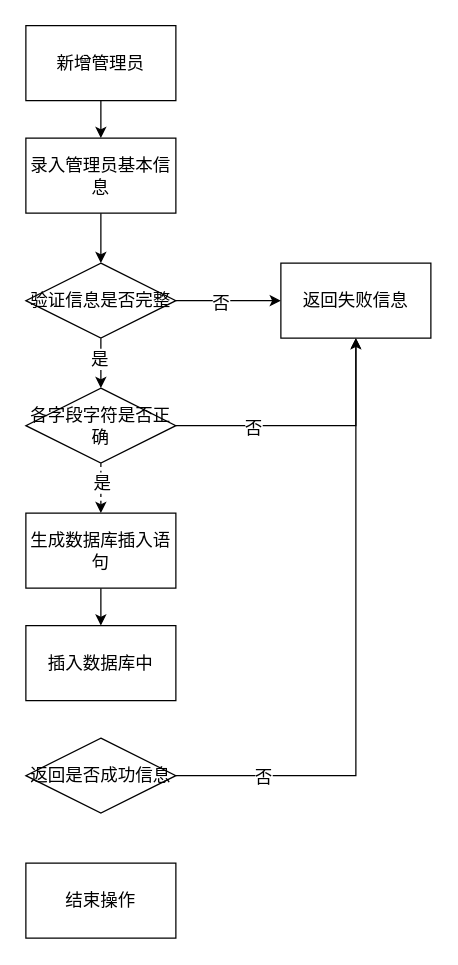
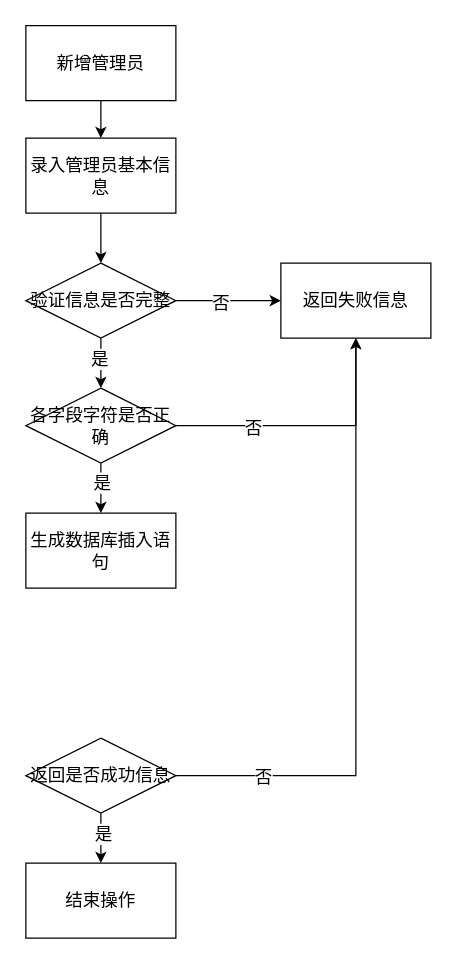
edge "各字段字符是否正确" -> "生成数据库插入语句": style dashed -> solid
edge "生成数据库插入语句" -> "插入数据库中": removed
node "插入数据库中": removed
edge "返回是否成功信息" -> "结束操作": added, label "是"
